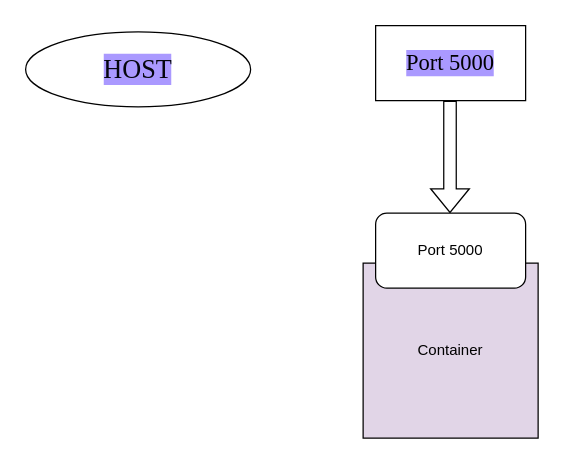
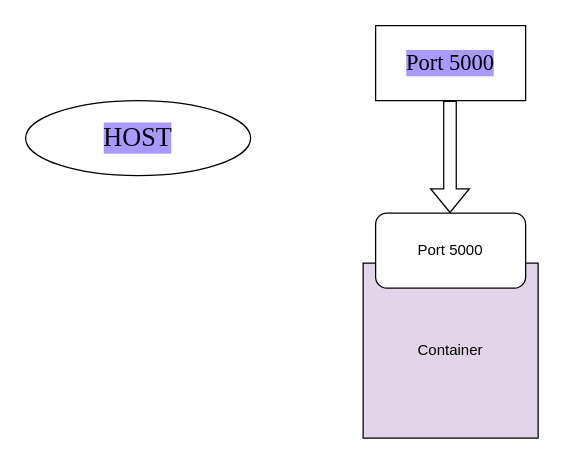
node "HOST": moved (138, 69) -> (138, 138)
